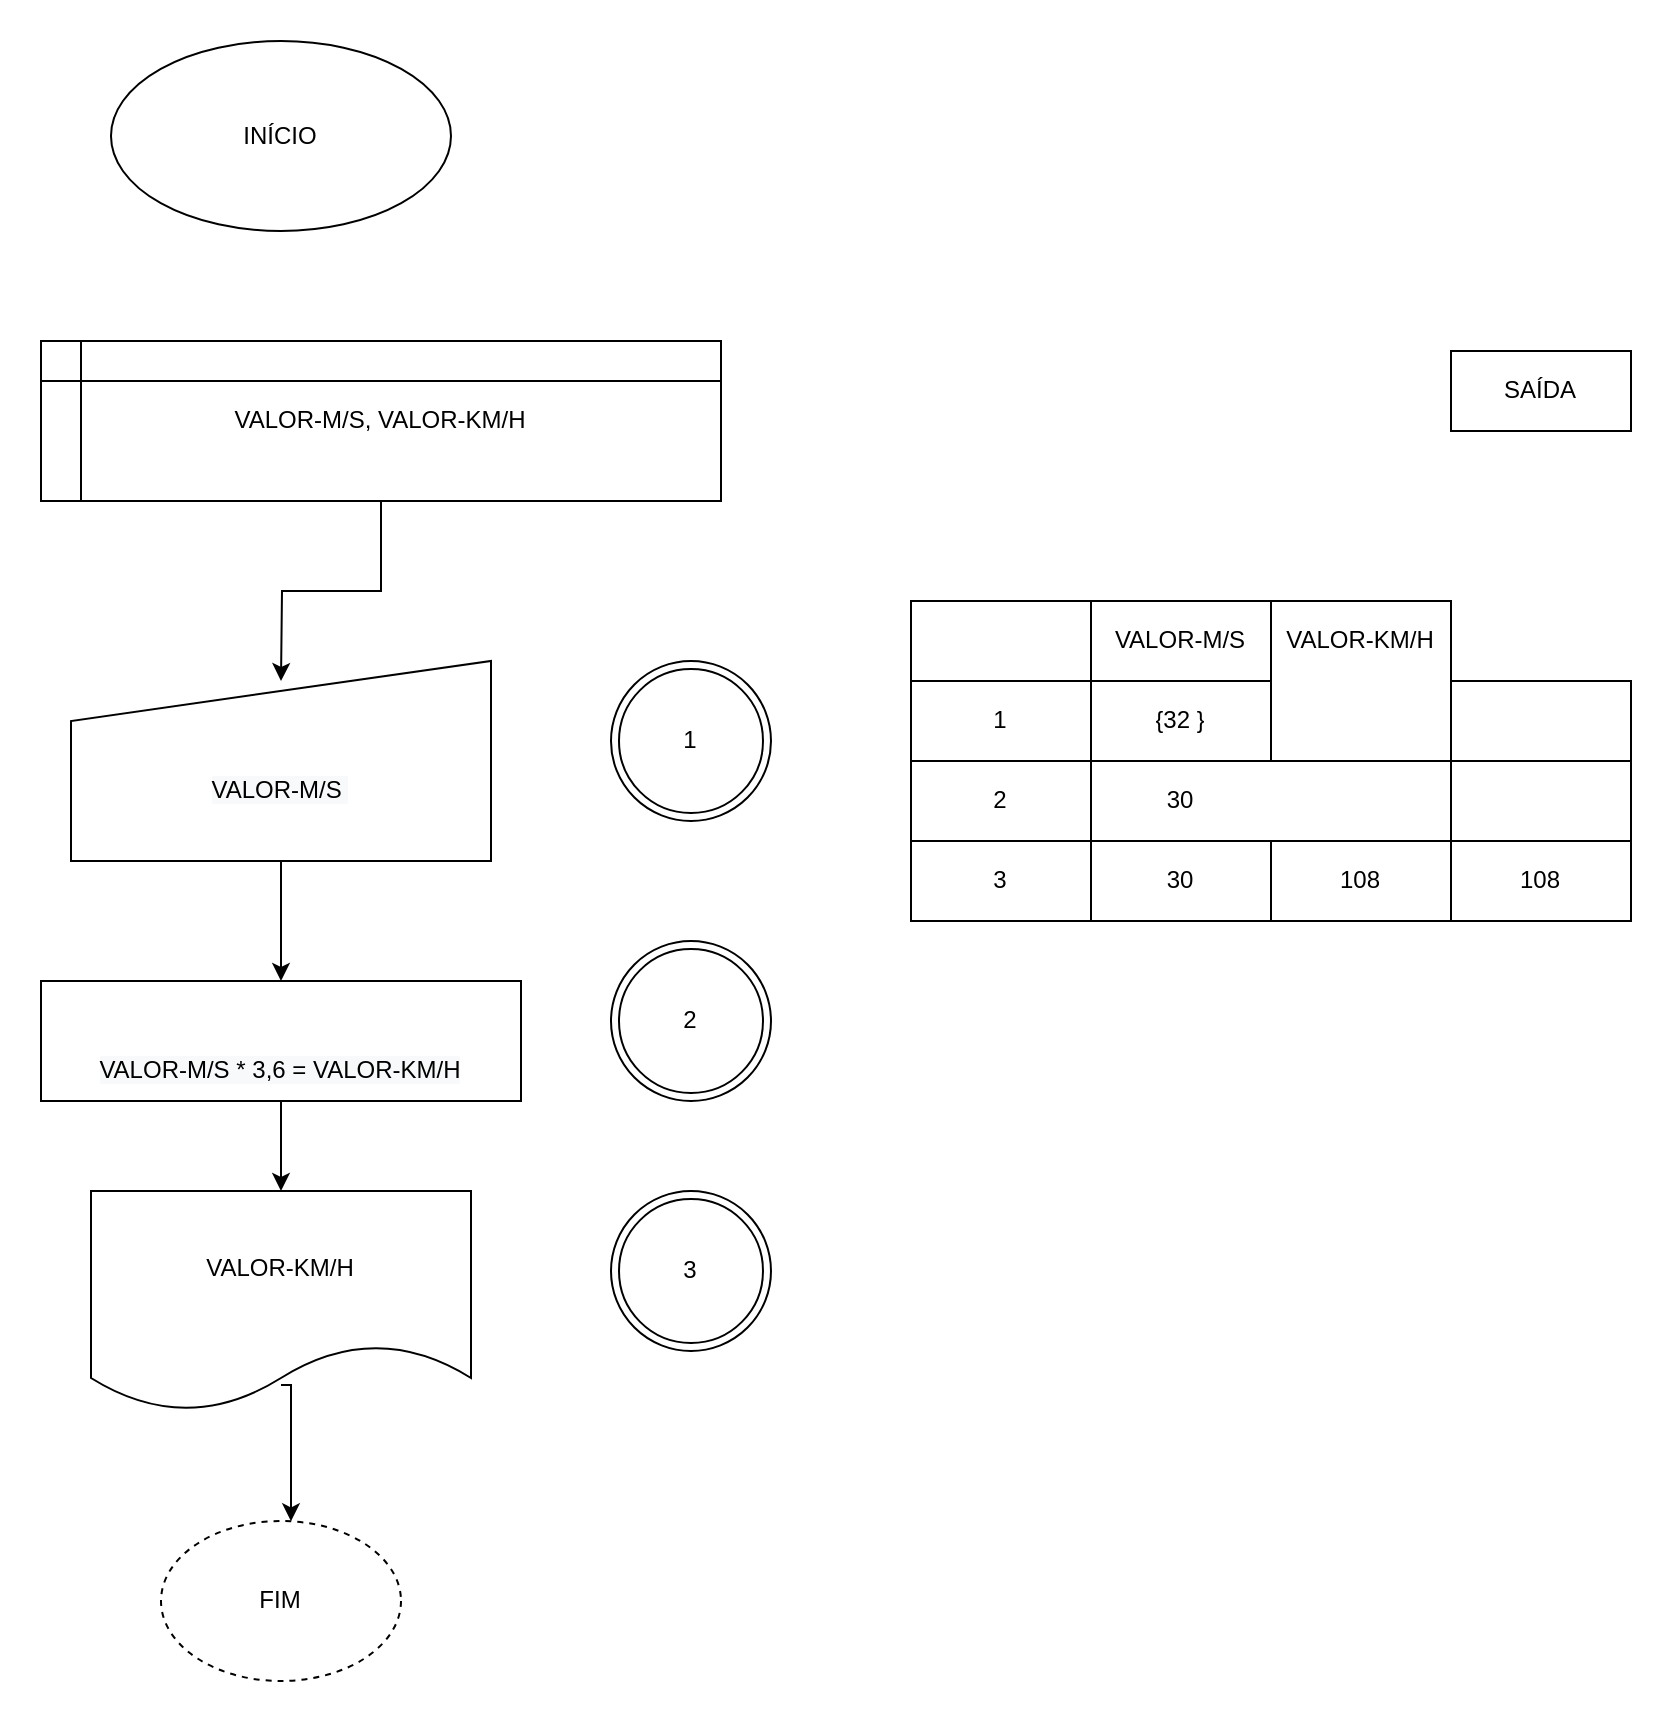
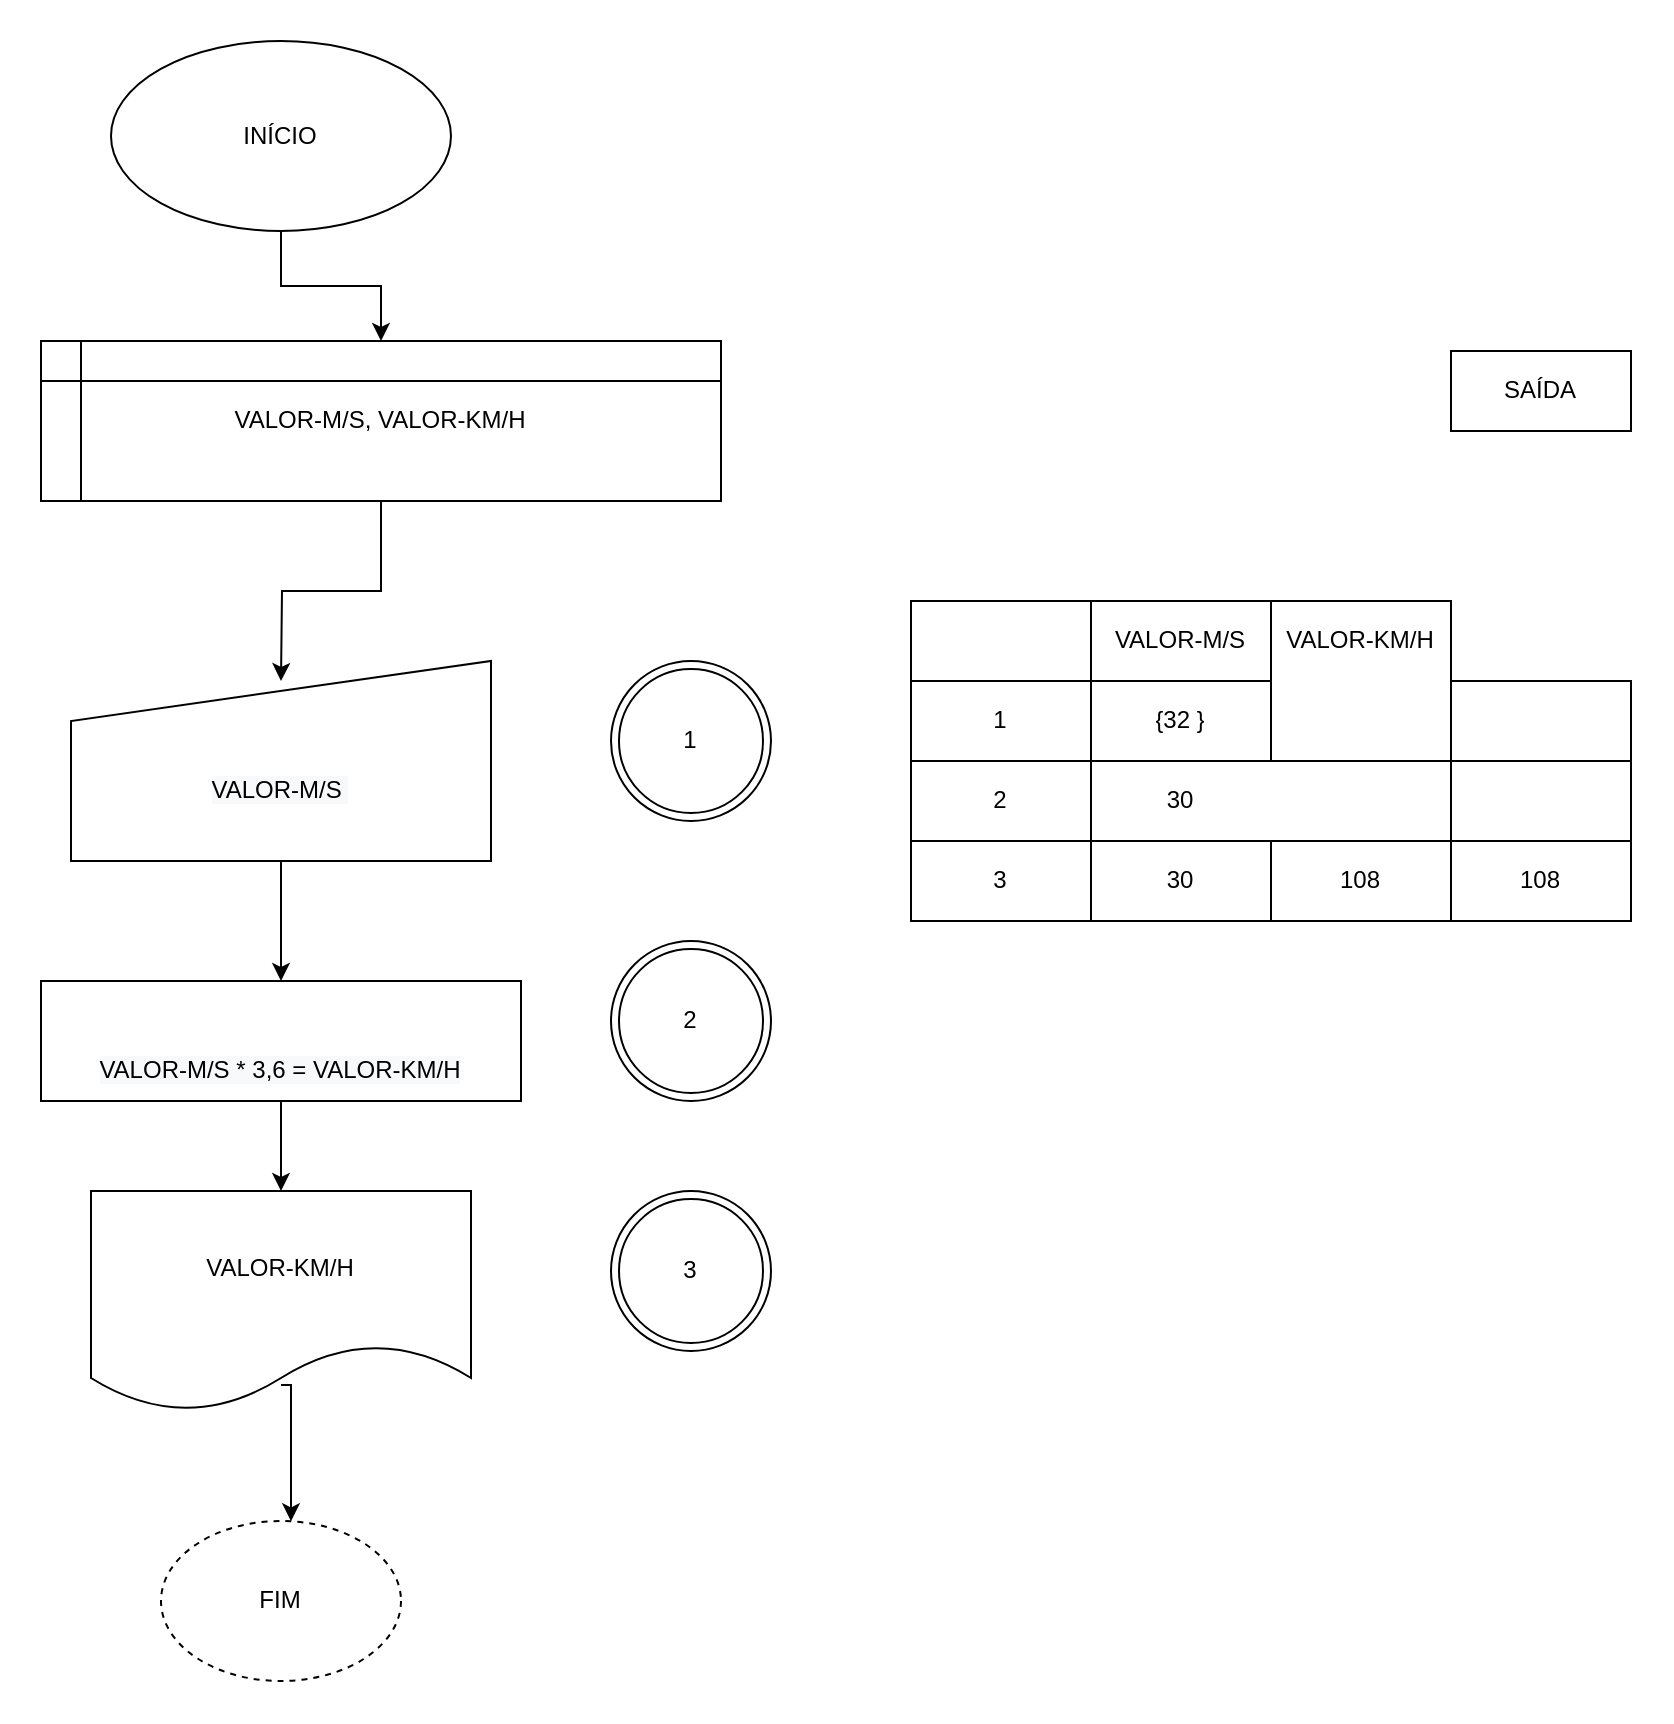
edge "INÍCIO" -> "VALOR-M/S, VALOR-KM/H": added
